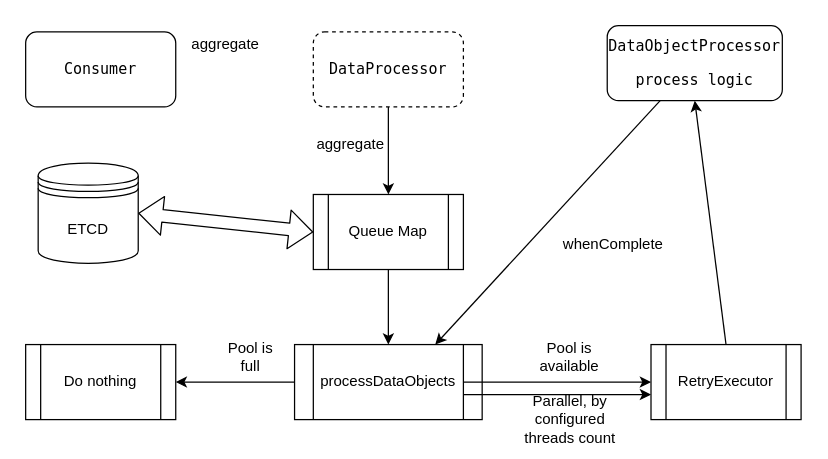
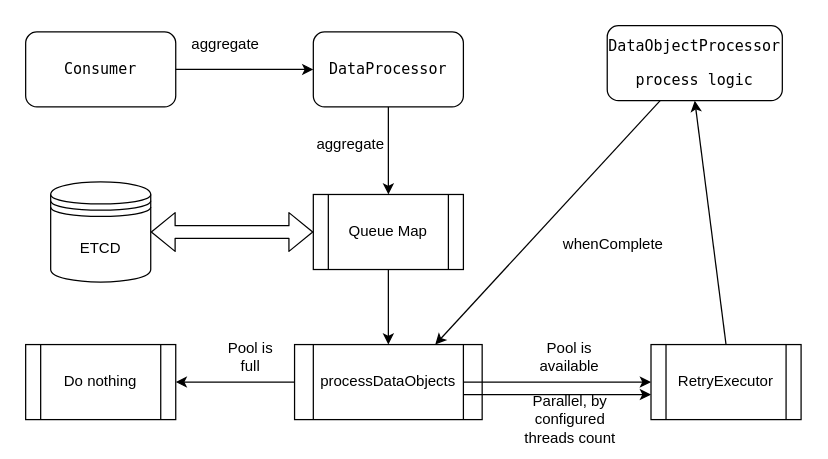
edge "Consumer" -> "DataProcessor": added
node "DataProcessor": style dashed -> solid
node "ETCD": moved (88, 213) -> (101, 232)
